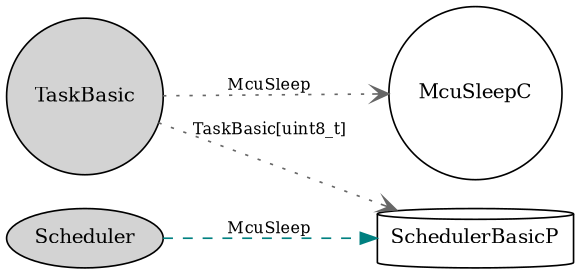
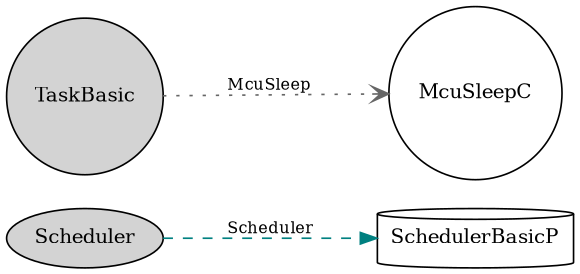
edge "TaskBasic" -> "SchedulerBasicP": removed, label "TaskBasic[uint8_t]"
edge "Scheduler" -> "SchedulerBasicP": label "McuSleep" -> "Scheduler"
